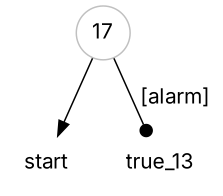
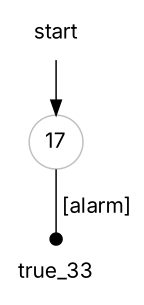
edge "17" -> "start": reversed
node "true_13": label "true_13" -> "true_33"
